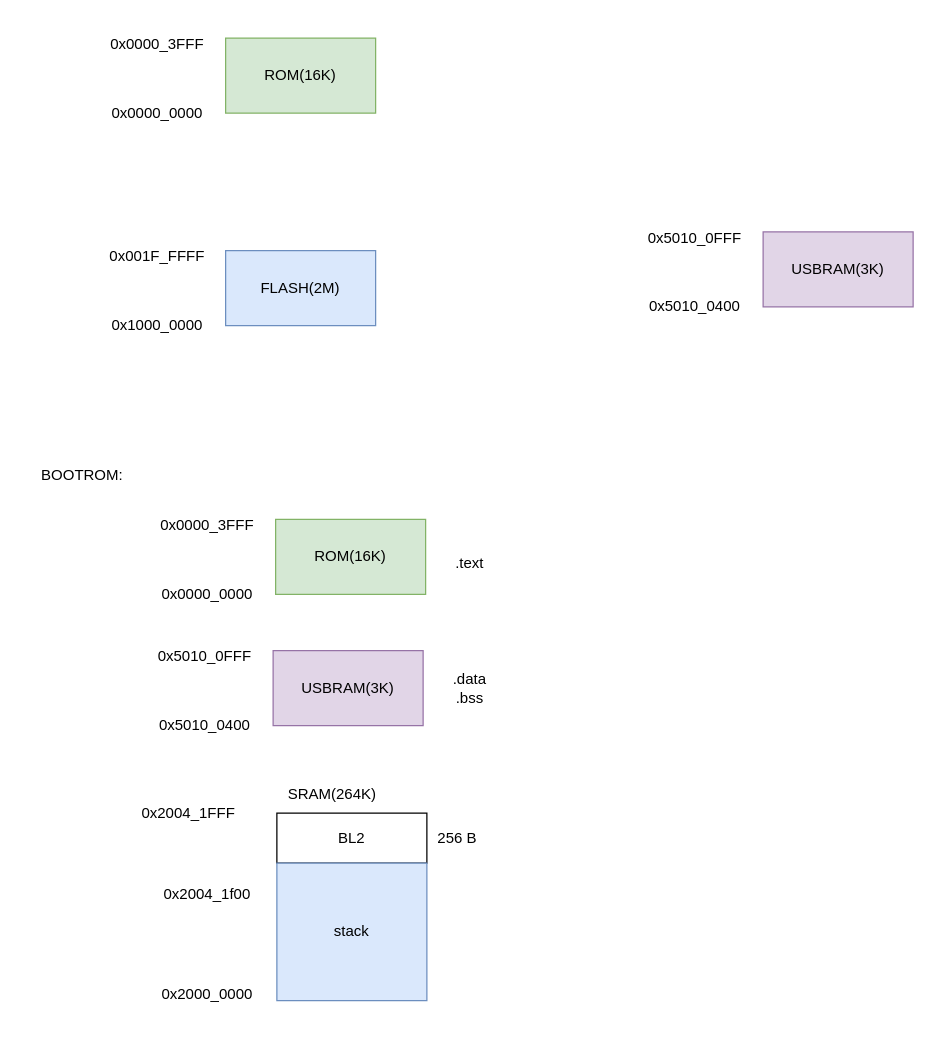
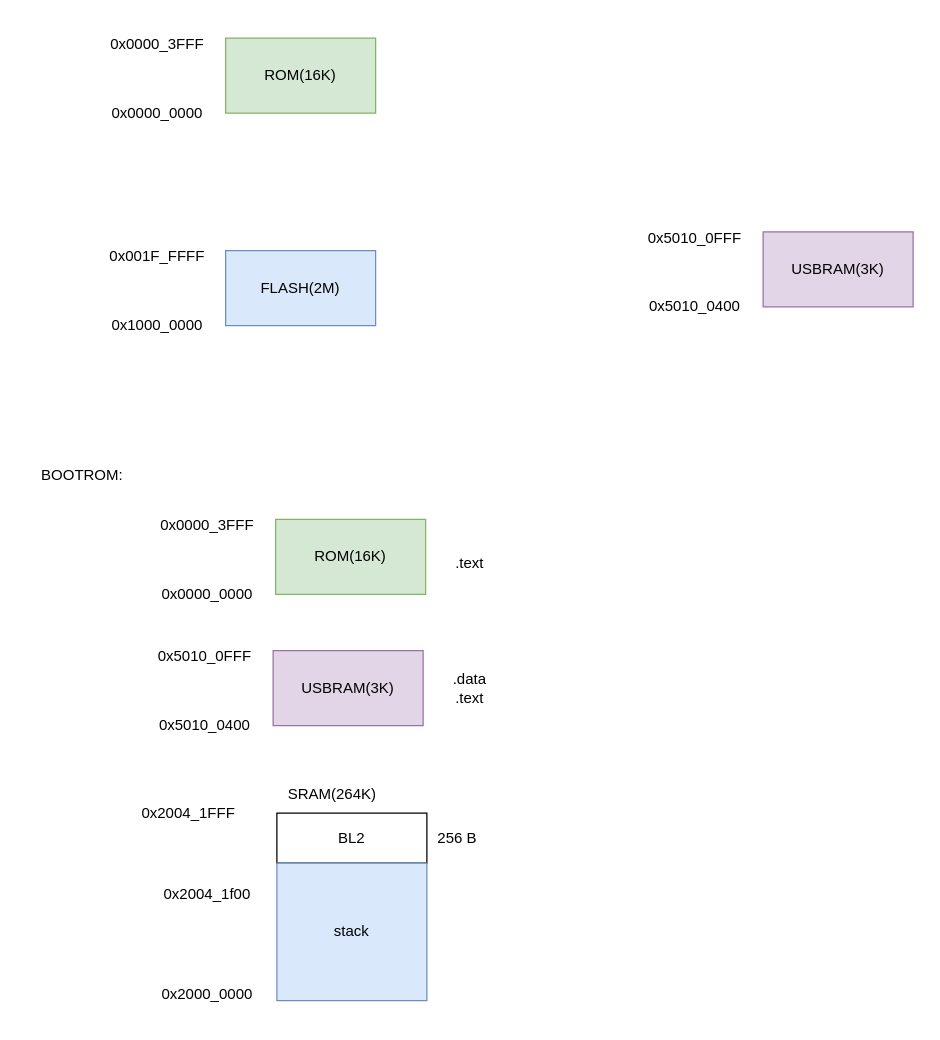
node ".data .bss": label ".data .bss" -> ".data .text"
